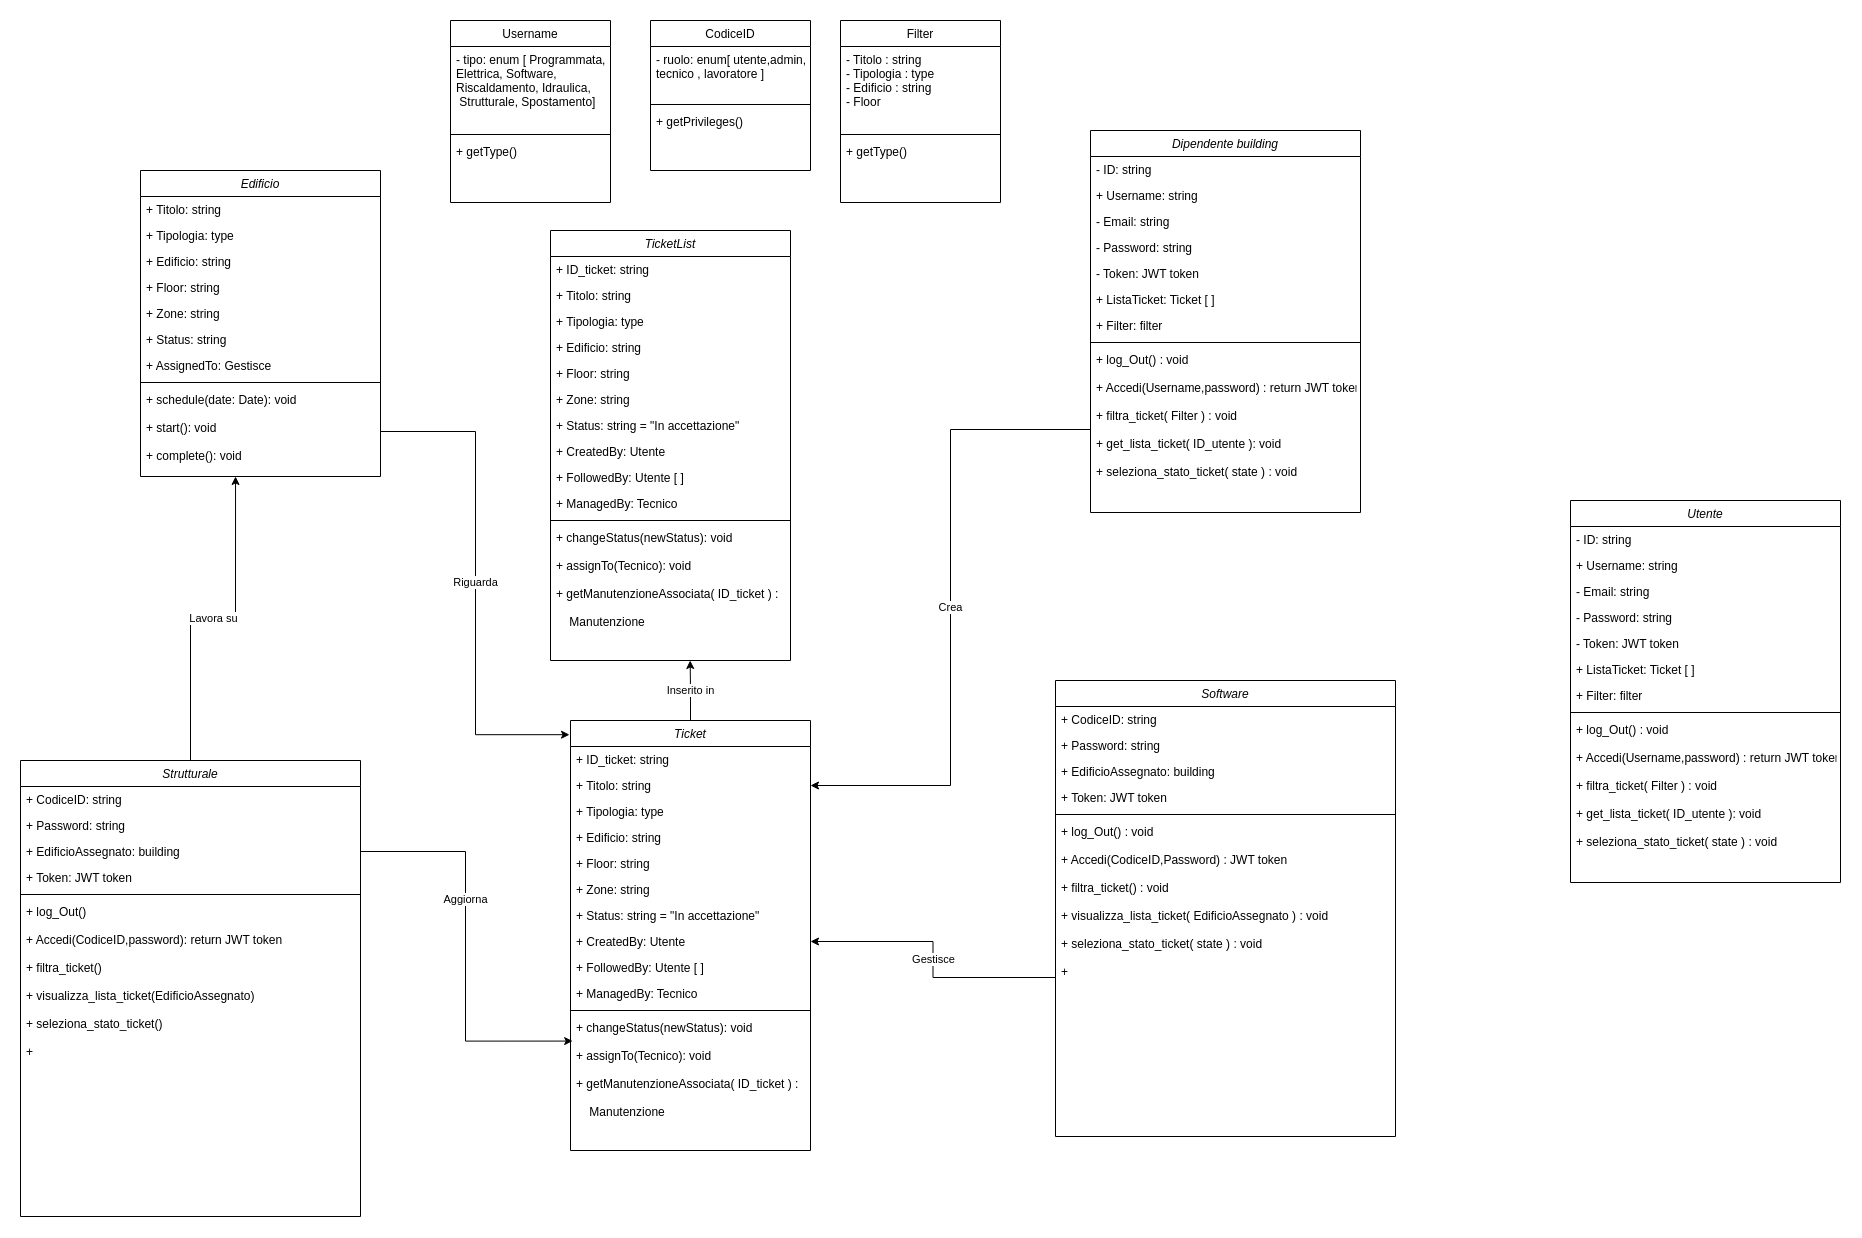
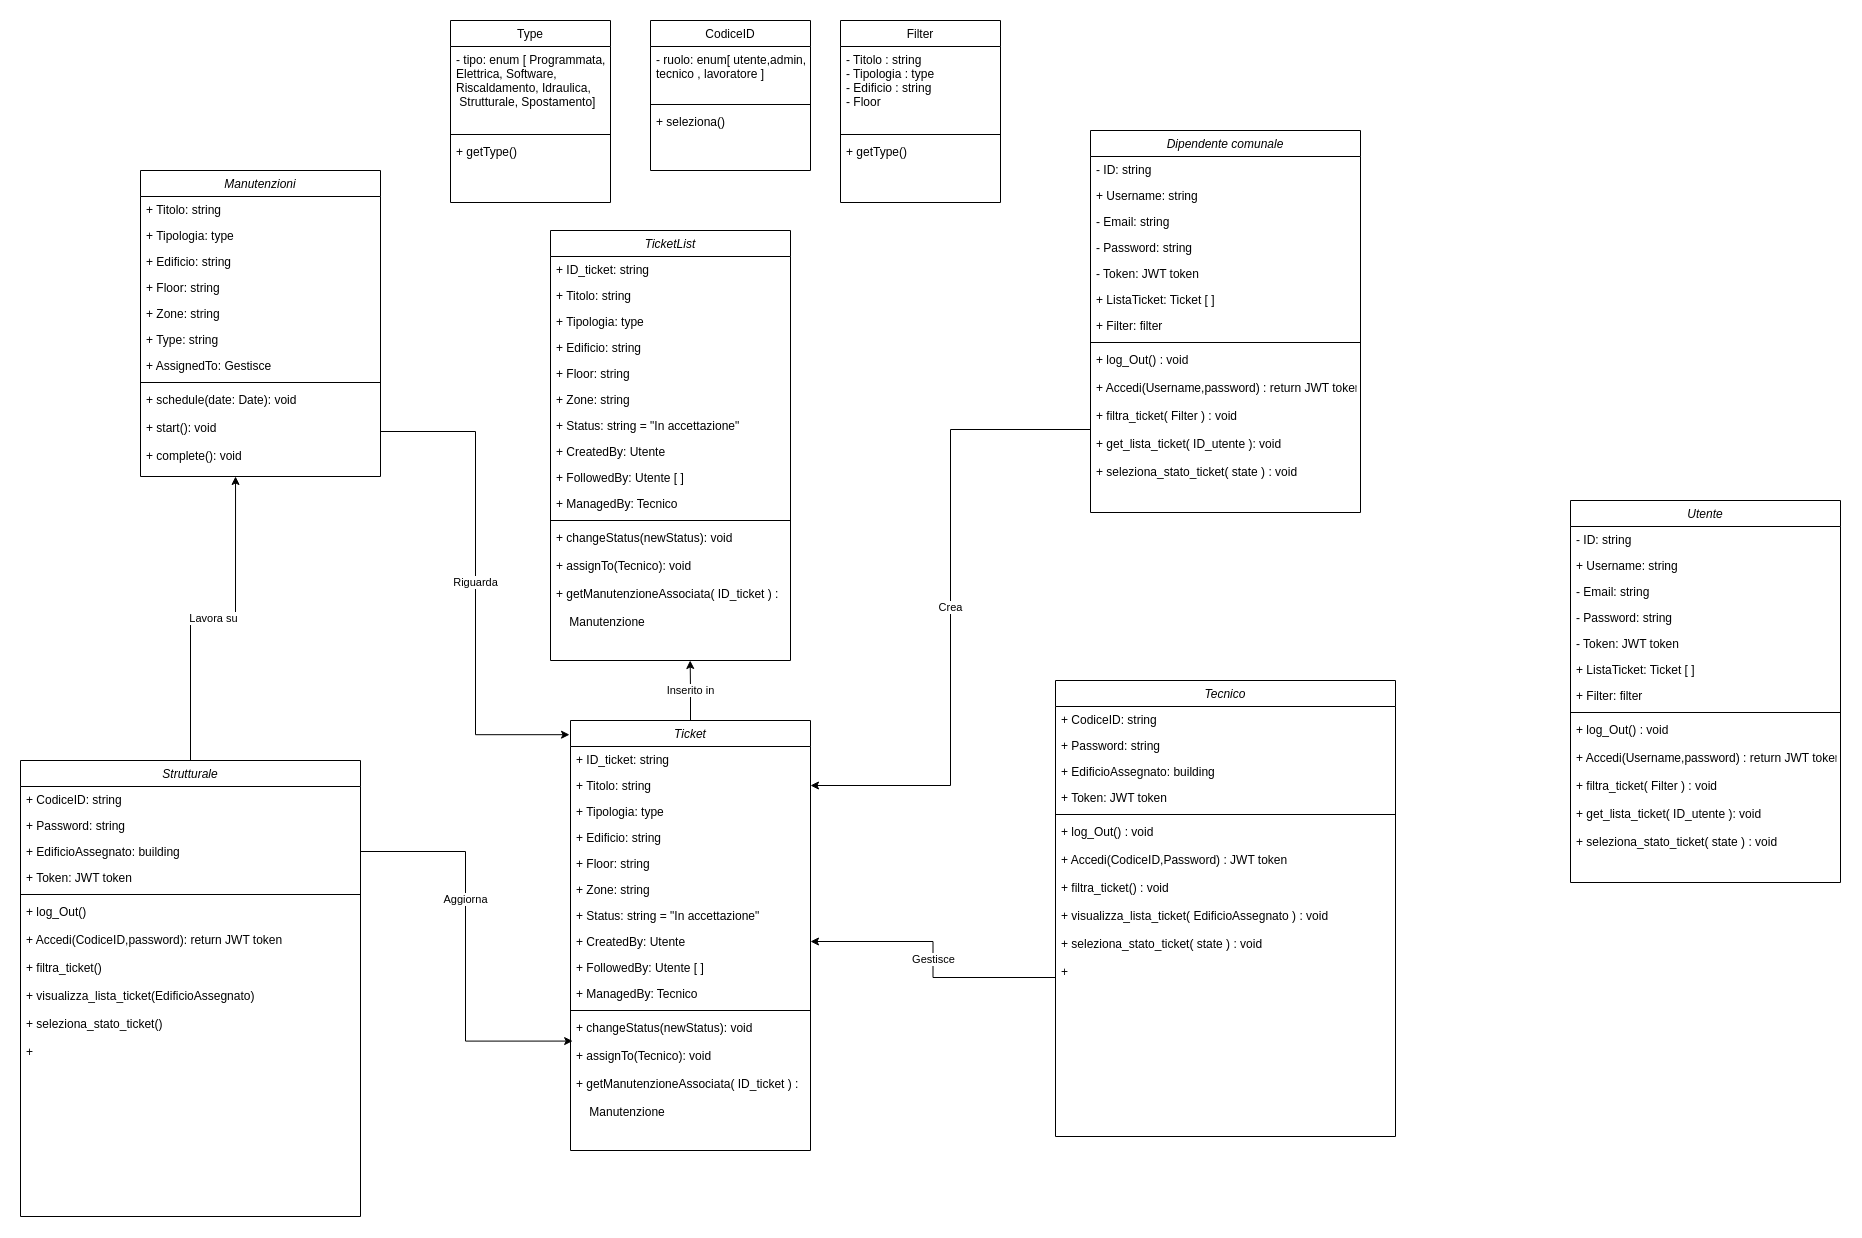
node "Username": label "Username" -> "Type"
node "+ getPrivileges()": label "+ getPrivileges()" -> "+ seleziona()"
node "Dipendente building": label "Dipendente building" -> "Dipendente comunale"
node "Edificio": label "Edificio" -> "Manutenzioni"
node "+ Status: string": label "+ Status: string" -> "+ Type: string"
node "Software": label "Software" -> "Tecnico"
